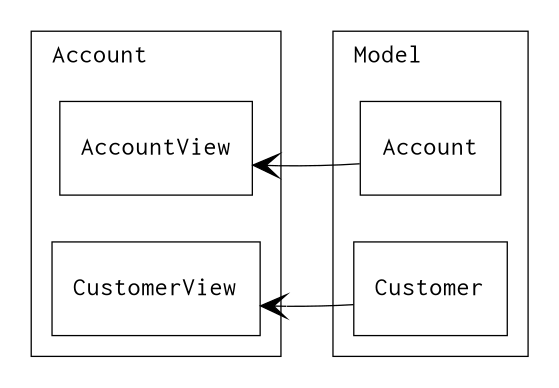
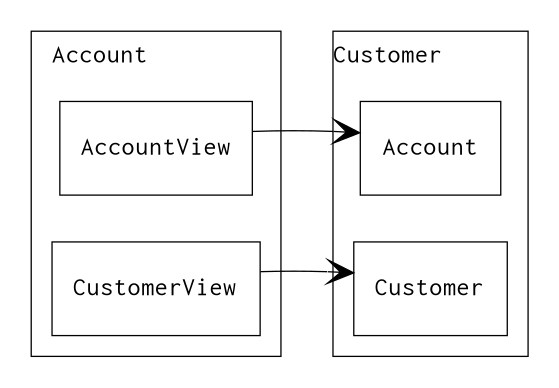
cluster "Model": label "Model" -> "Customer"
edge "Account" -> "AccountView": reversed
edge "Customer" -> "CustomerView": reversed
